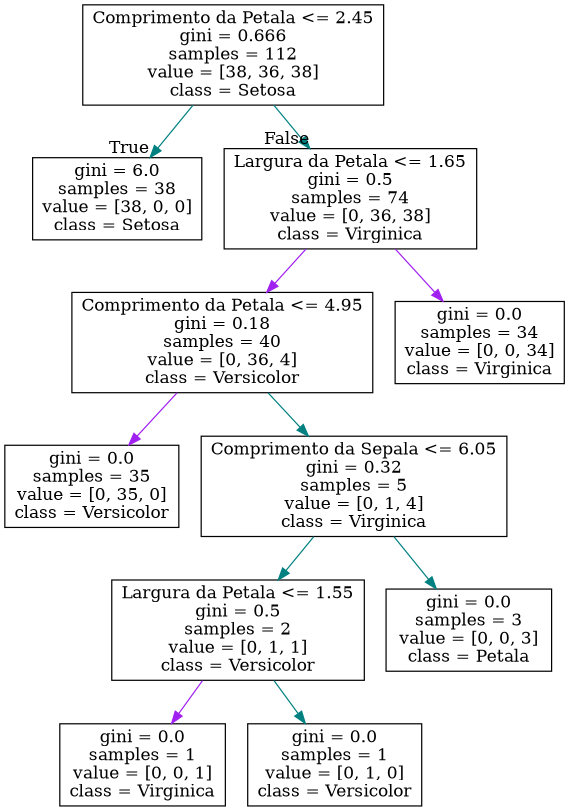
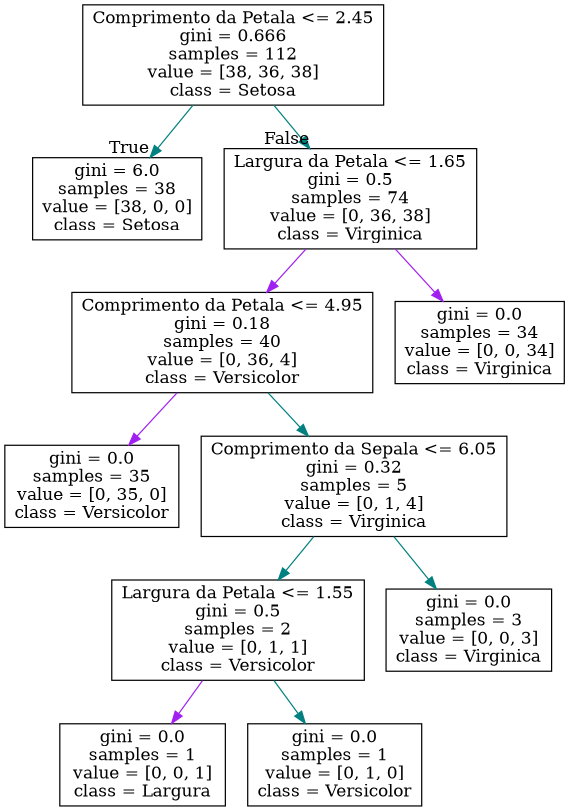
node "gini = 0.0 samples = 3 value = [0, 0, 3] class = Petala": label "gini = 0.0 samples = 3 value = [0, 0, 3] class = Petala" -> "gini = 0.0 samples = 3 value = [0, 0, 3] class = Virginica"
node "gini = 0.0 samples = 1 value = [0, 0, 1] class = Virginica": label "gini = 0.0 samples = 1 value = [0, 0, 1] class = Virginica" -> "gini = 0.0 samples = 1 value = [0, 0, 1] class = Largura"
